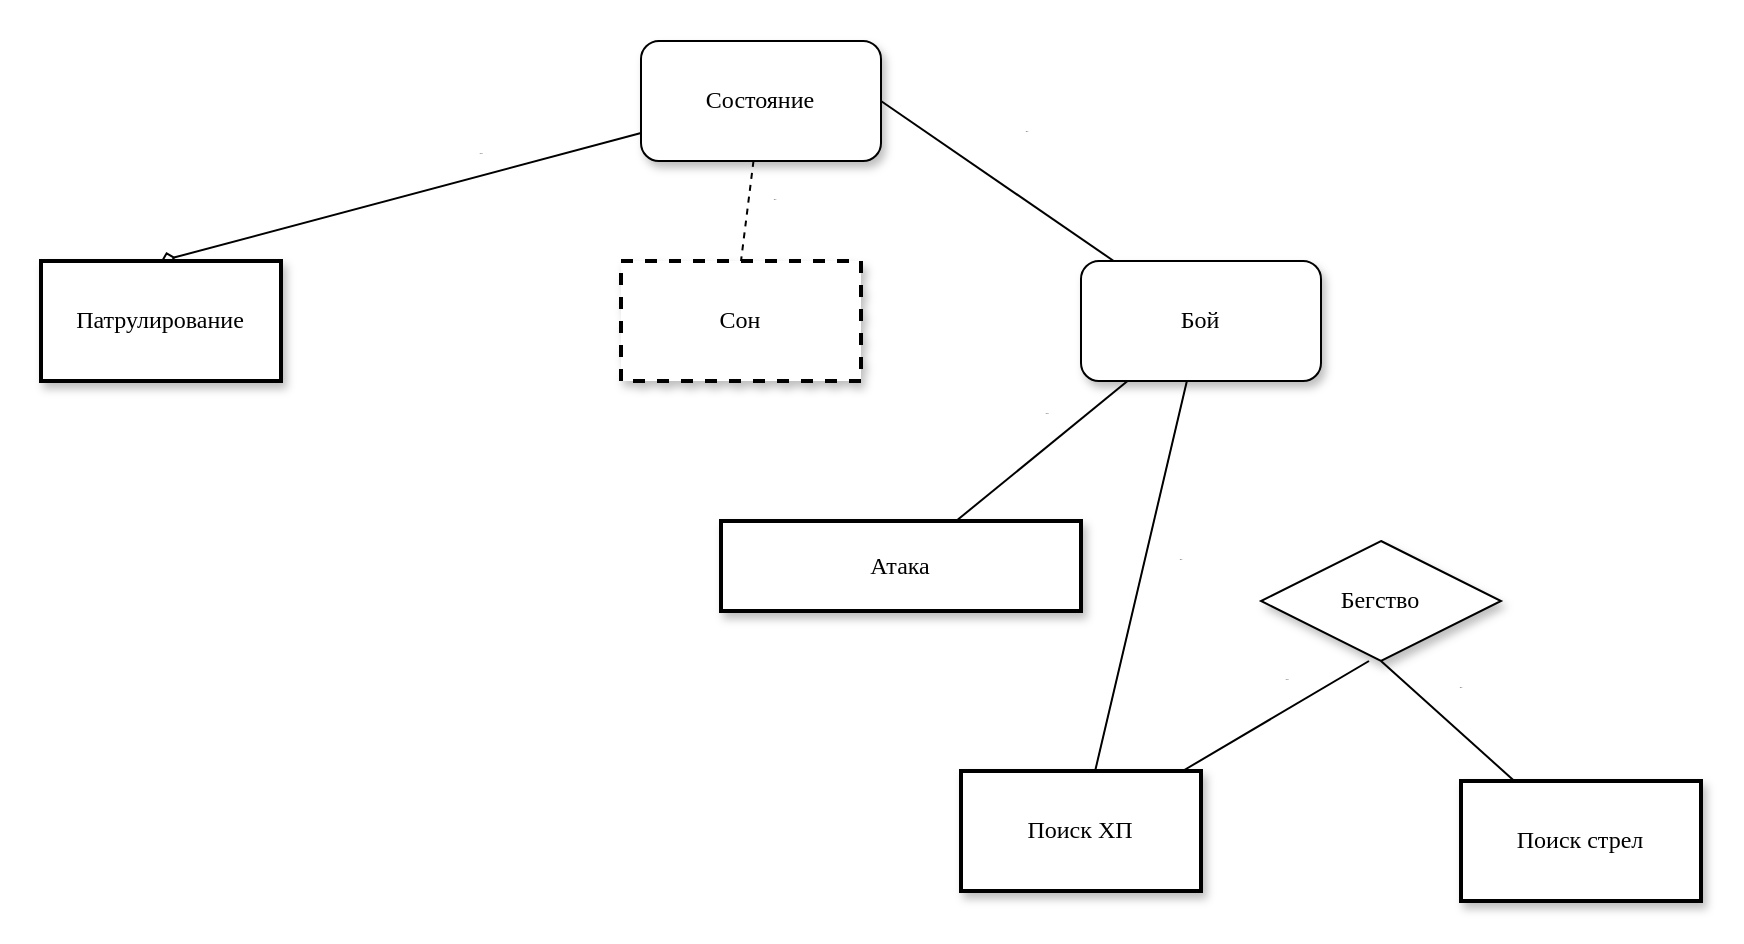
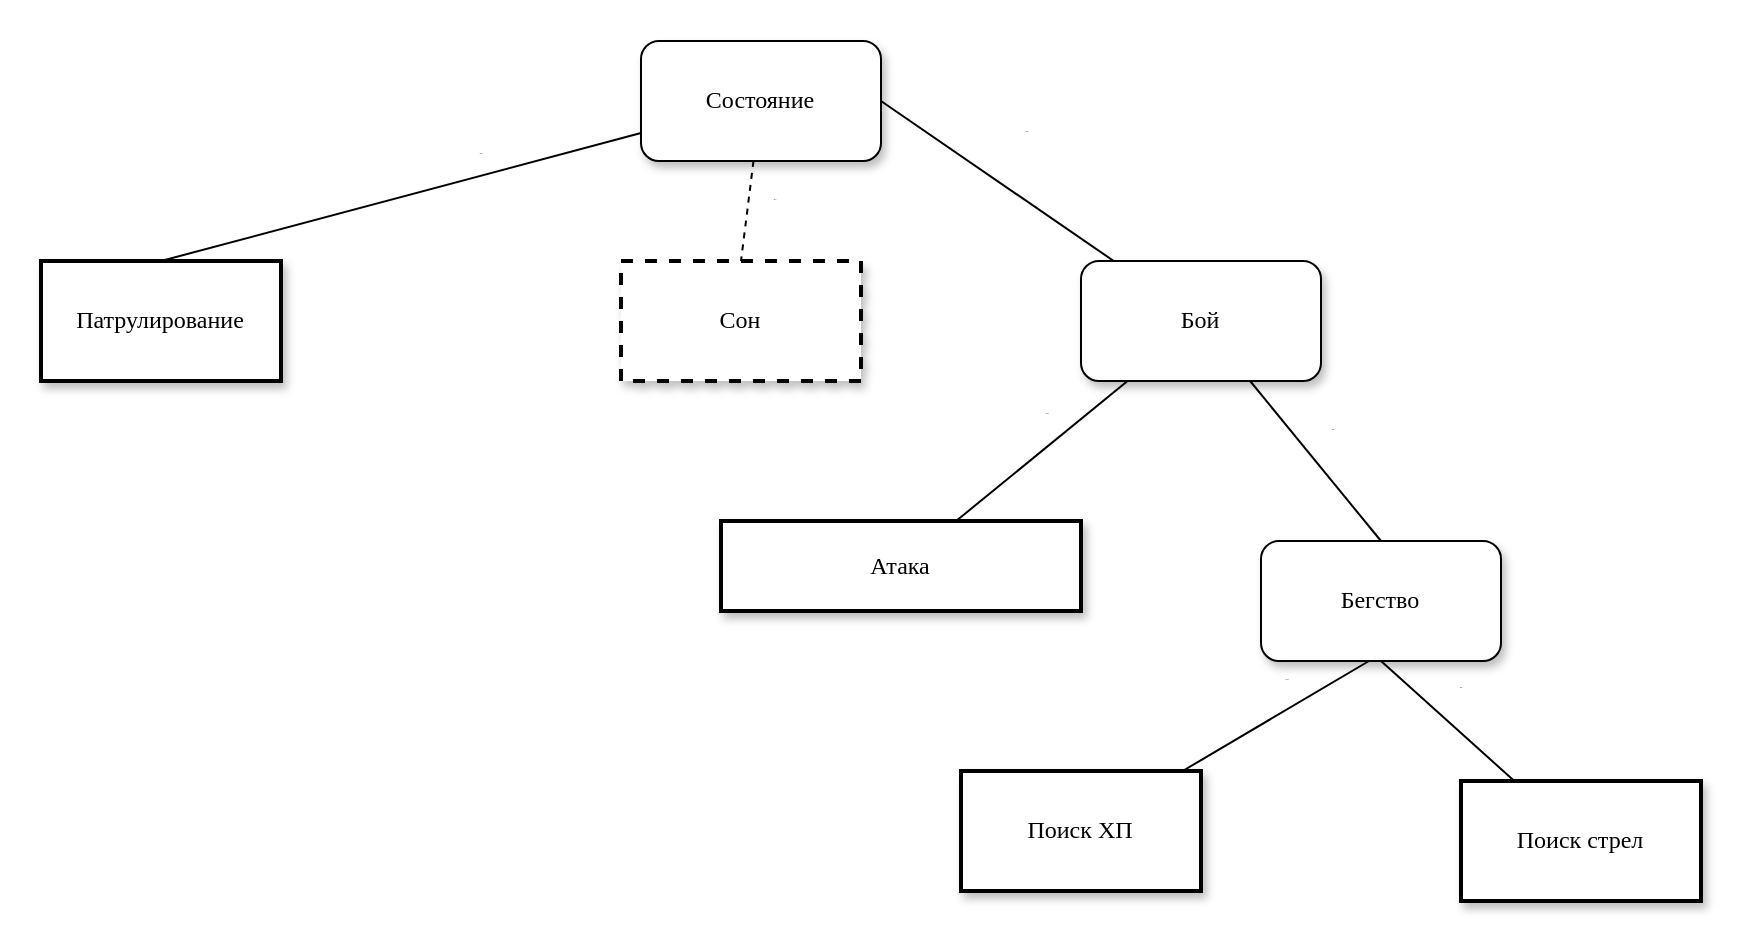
edge "Состояние" -> "Патрулирование": arrowhead diamond -> none
edge "Бой" -- "Поиск ХП": now "Бой" -- "Бегство"
node "Бегство": shape diamond -> rounded rectangle
